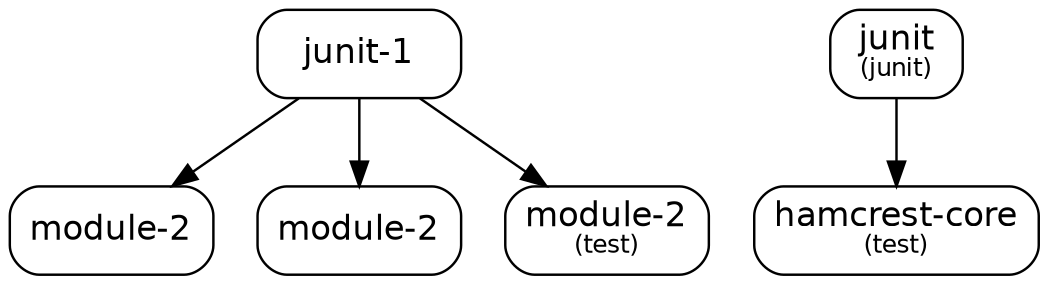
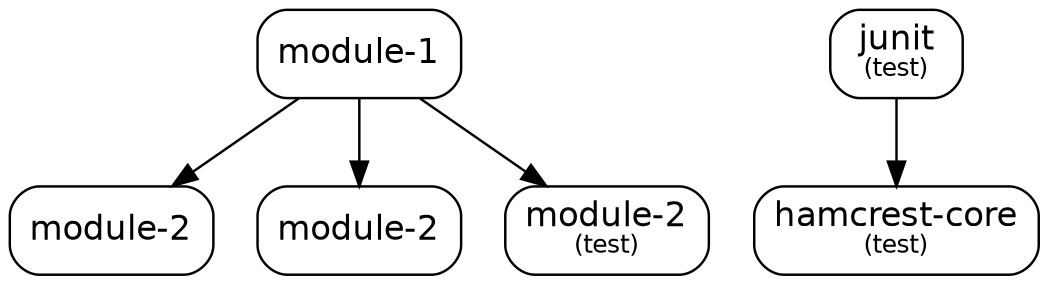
node "junit-1": label "junit-1" -> "module-1"
node "junit": text "(junit)" -> "(test)"
